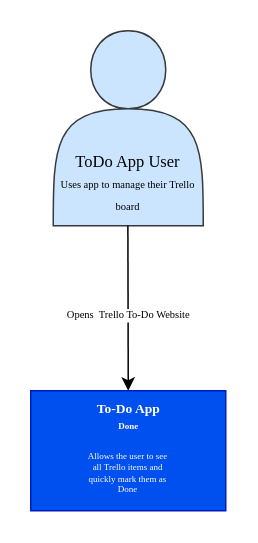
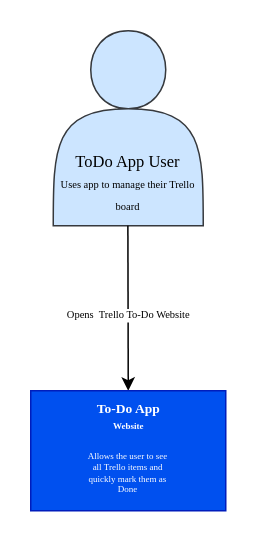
node "To-Do App Done": label "To-Do App Done" -> "To-Do App Website"
